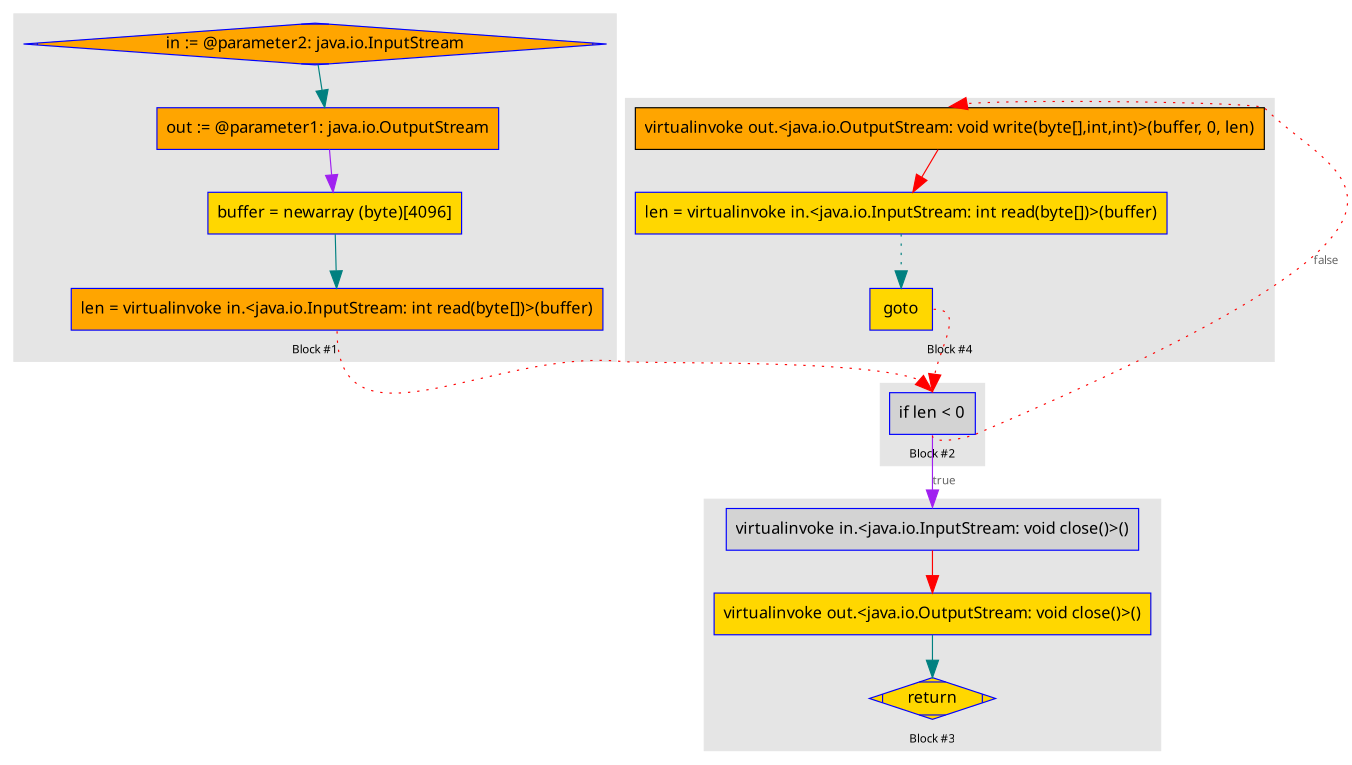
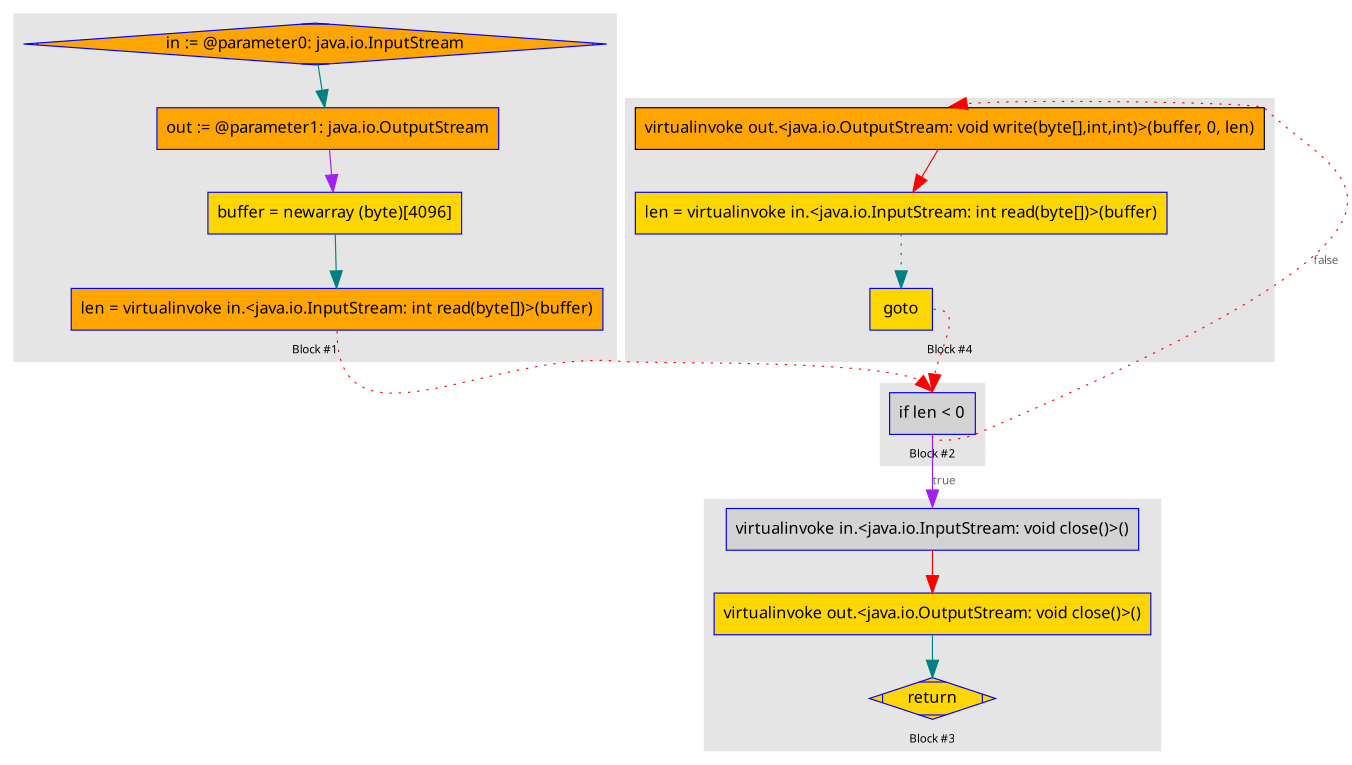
node "in := @parameter2: java.io.InputStream": label "in := @parameter2: java.io.InputStream" -> "in := @parameter0: java.io.InputStream"
